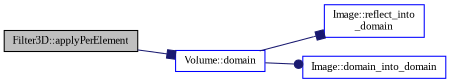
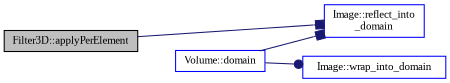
edge "Filter3D::applyPerElement" -> "Volume::domain": now "Filter3D::applyPerElement" -> "Image::reflect_into _domain"
node "Image::domain_into_domain": label "Image::domain_into_domain" -> "Image::wrap_into_domain"
